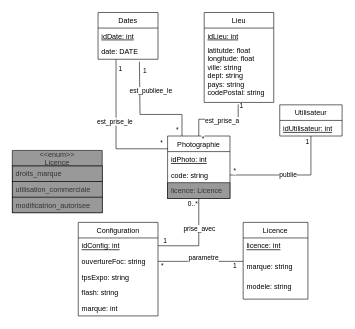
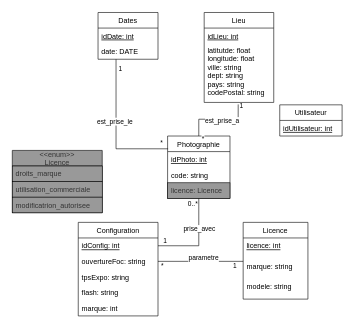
edge "date: DATE" -- "Photographie": removed, labels "1", "est_publiee_le", "*"
edge "Utilisateur" -- "code: string": removed, labels "1", "publie", "*"
